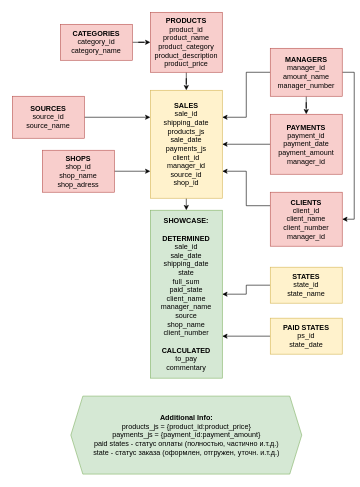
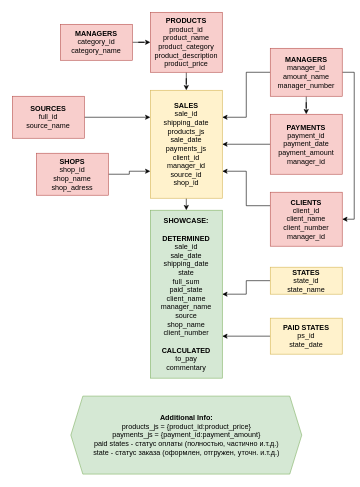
node "CATEGORIES category_id category_name": label "CATEGORIES category_id category_name" -> "MANAGERS category_id category_name"
node "SOURCES source_id source_name": label "SOURCES source_id source_name" -> "SOURCES full_id source_name"
node "SHOPS shop_id shop_name shop_adress": moved (78, 171) -> (72, 174)
node "STATES state_id state_name": size 72x36 -> 72x27
